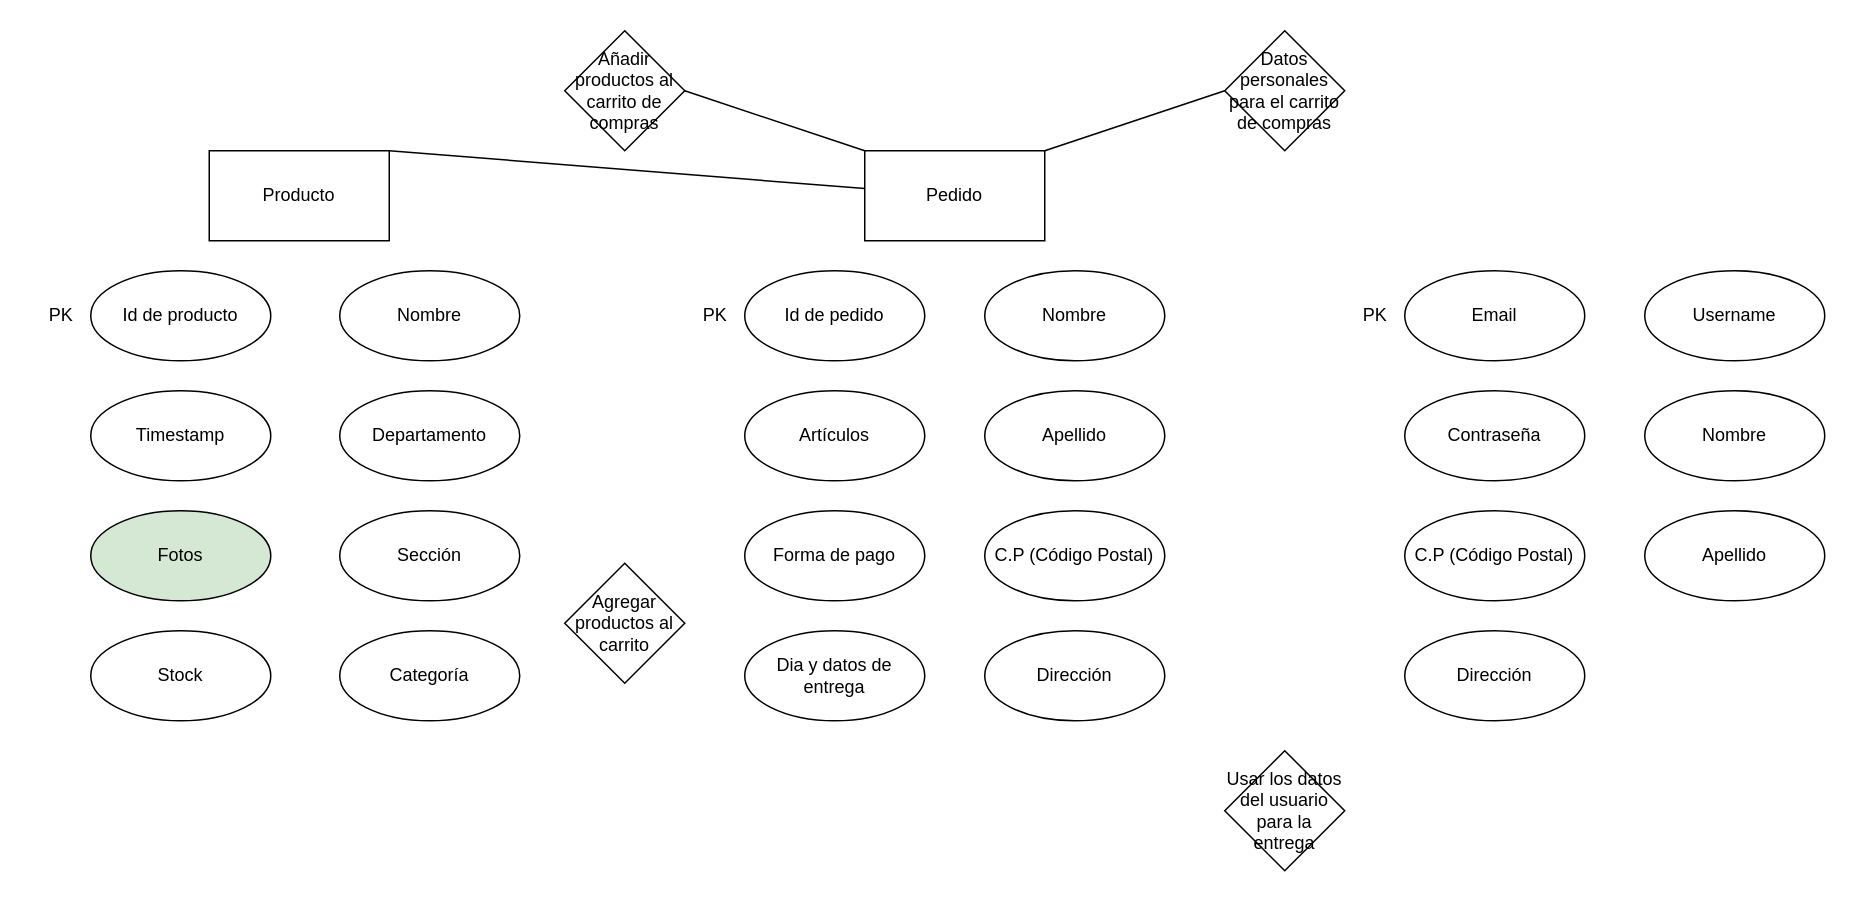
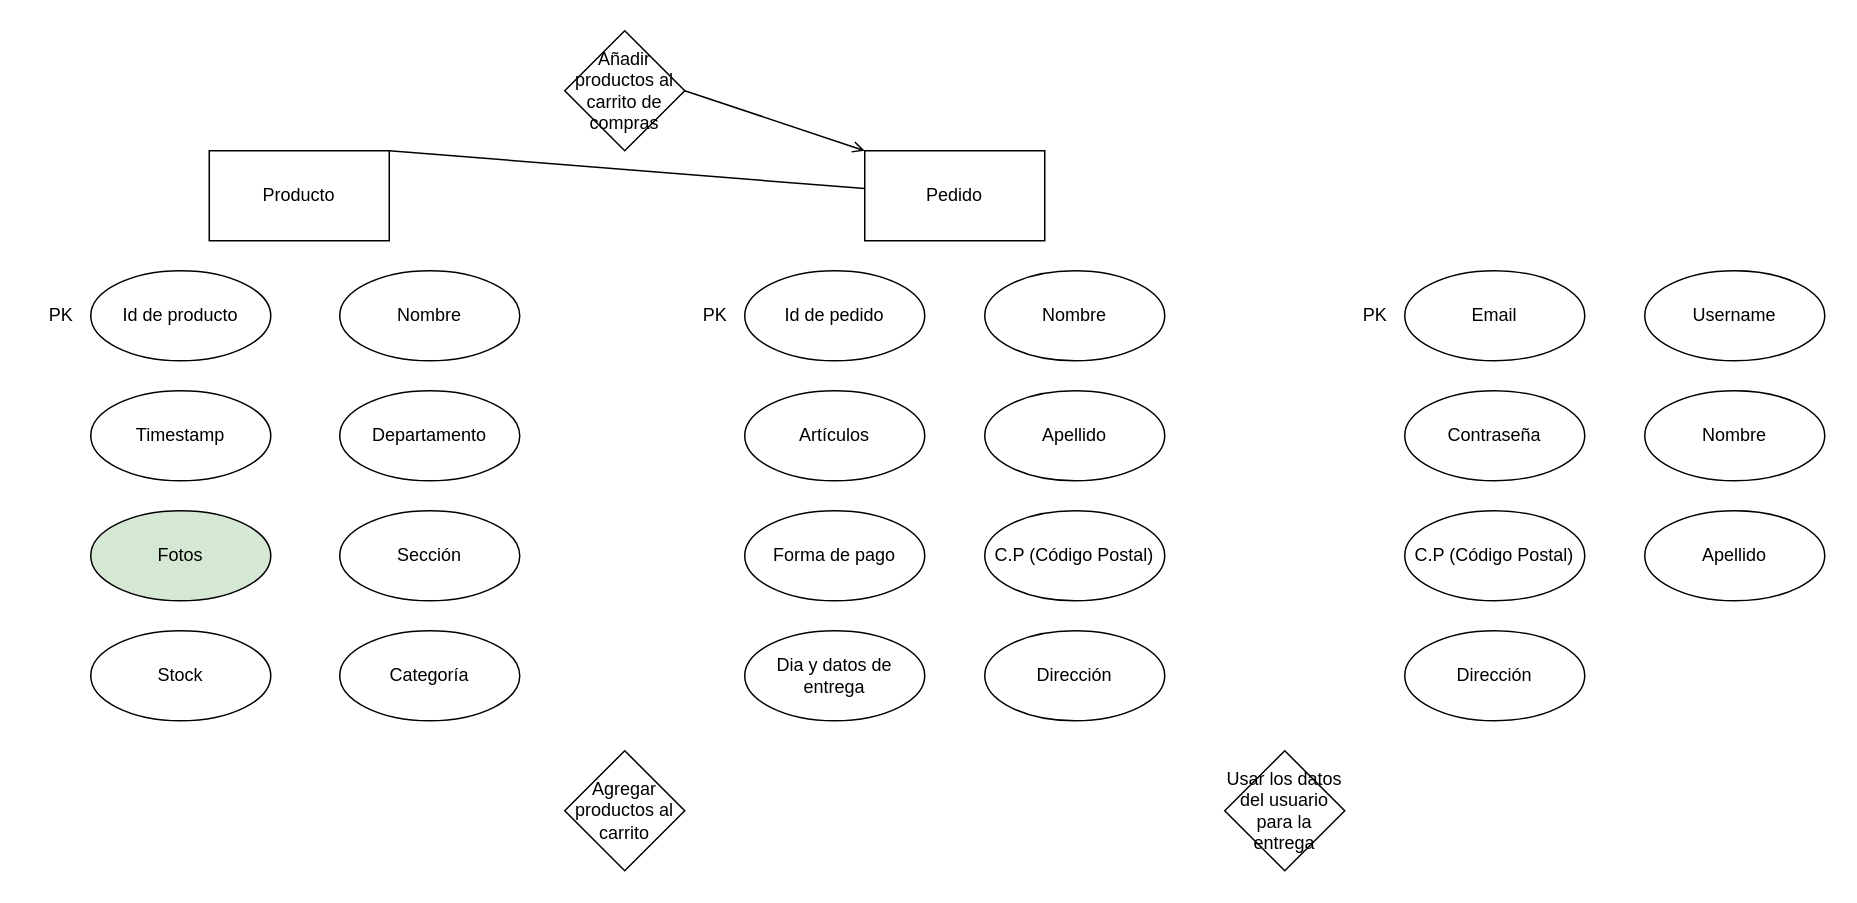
node "Datos personales para el carrito de compras": removed
edge "Datos personales para el carrito de compras" -- "Pedido": removed
edge "Añadir productos al carrito de compras" -- "Pedido": arrowhead none -> open
node "Agregar productos al carrito": moved (625, 623) -> (625, 811)
